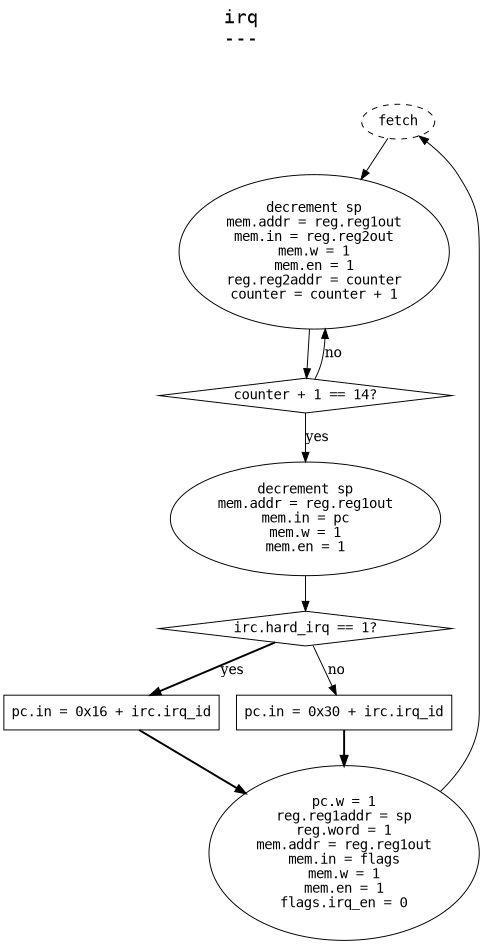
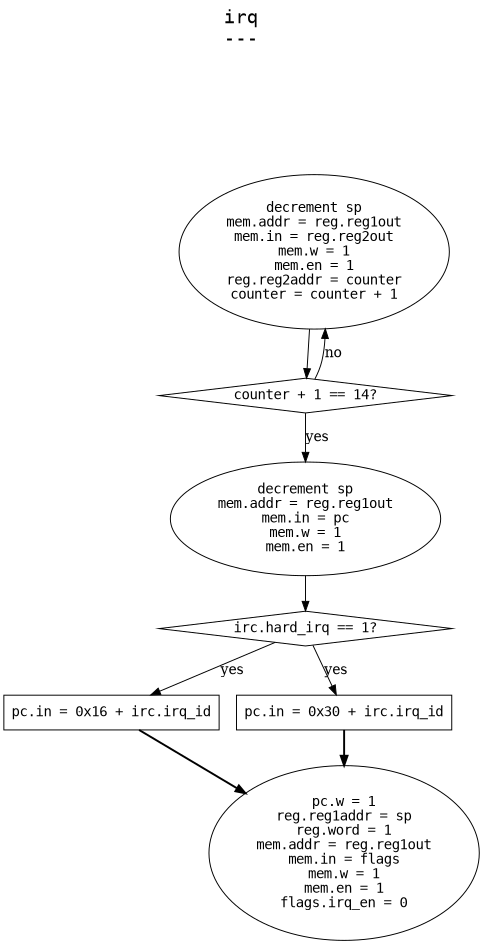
node "fetch": removed
edge "irc.hard_irq == 1?" -> "pc.in = 0x16 + irc.irq_id": style bold -> solid
edge "irc.hard_irq == 1?" -> "pc.in = 0x30 + irc.irq_id": label "no" -> "yes"
